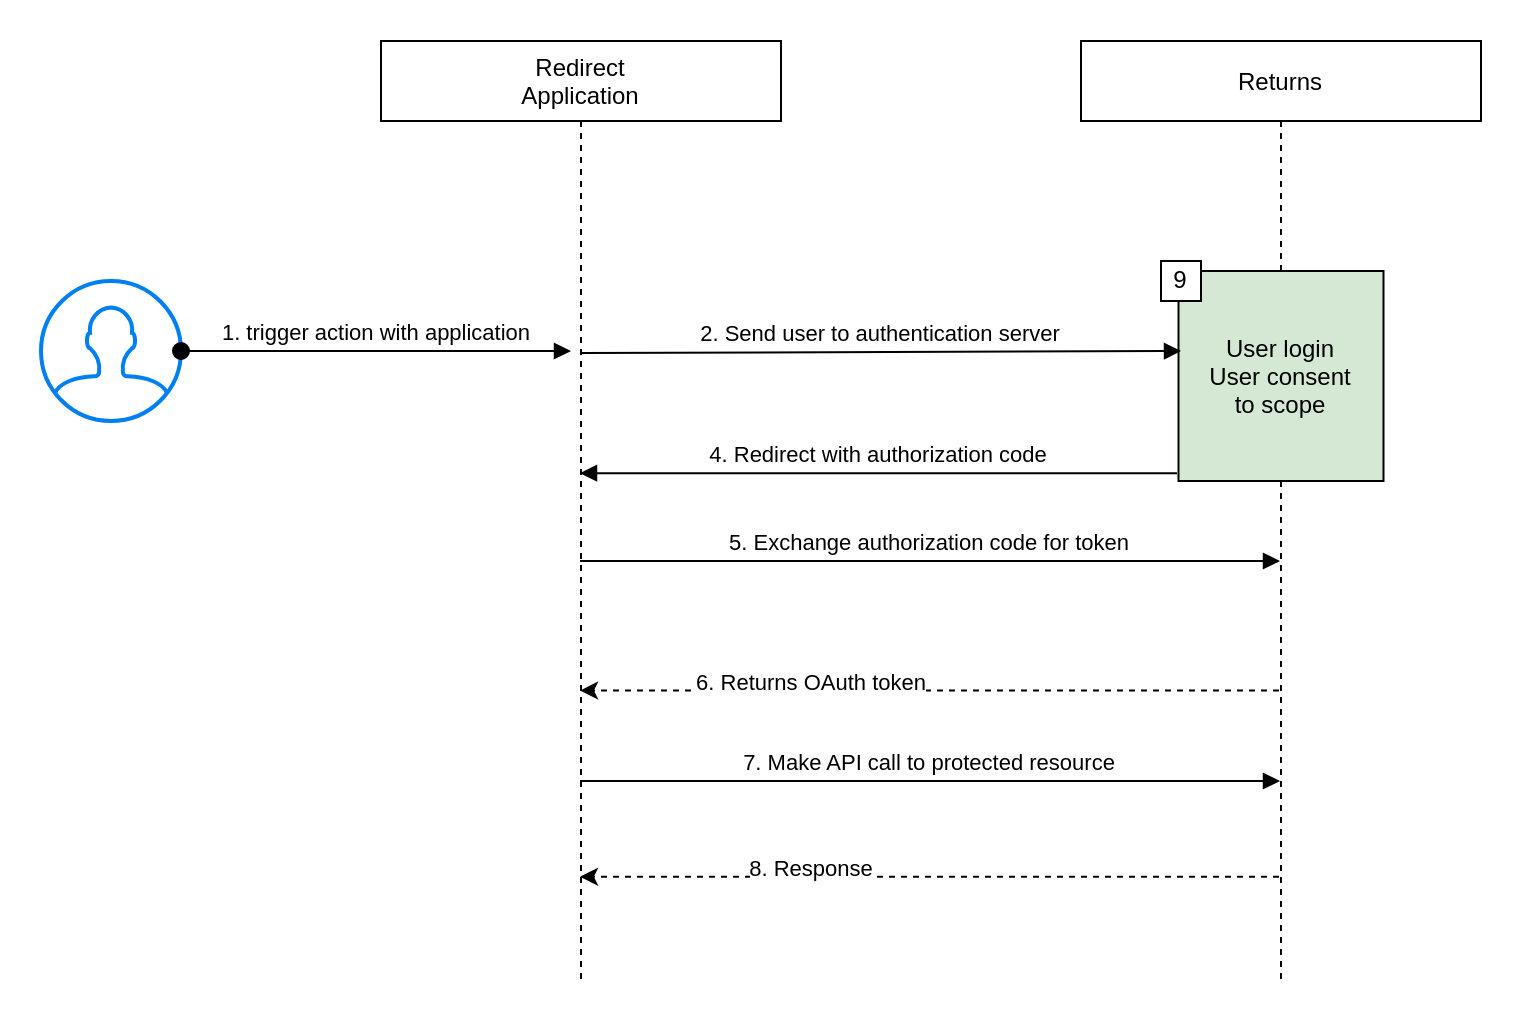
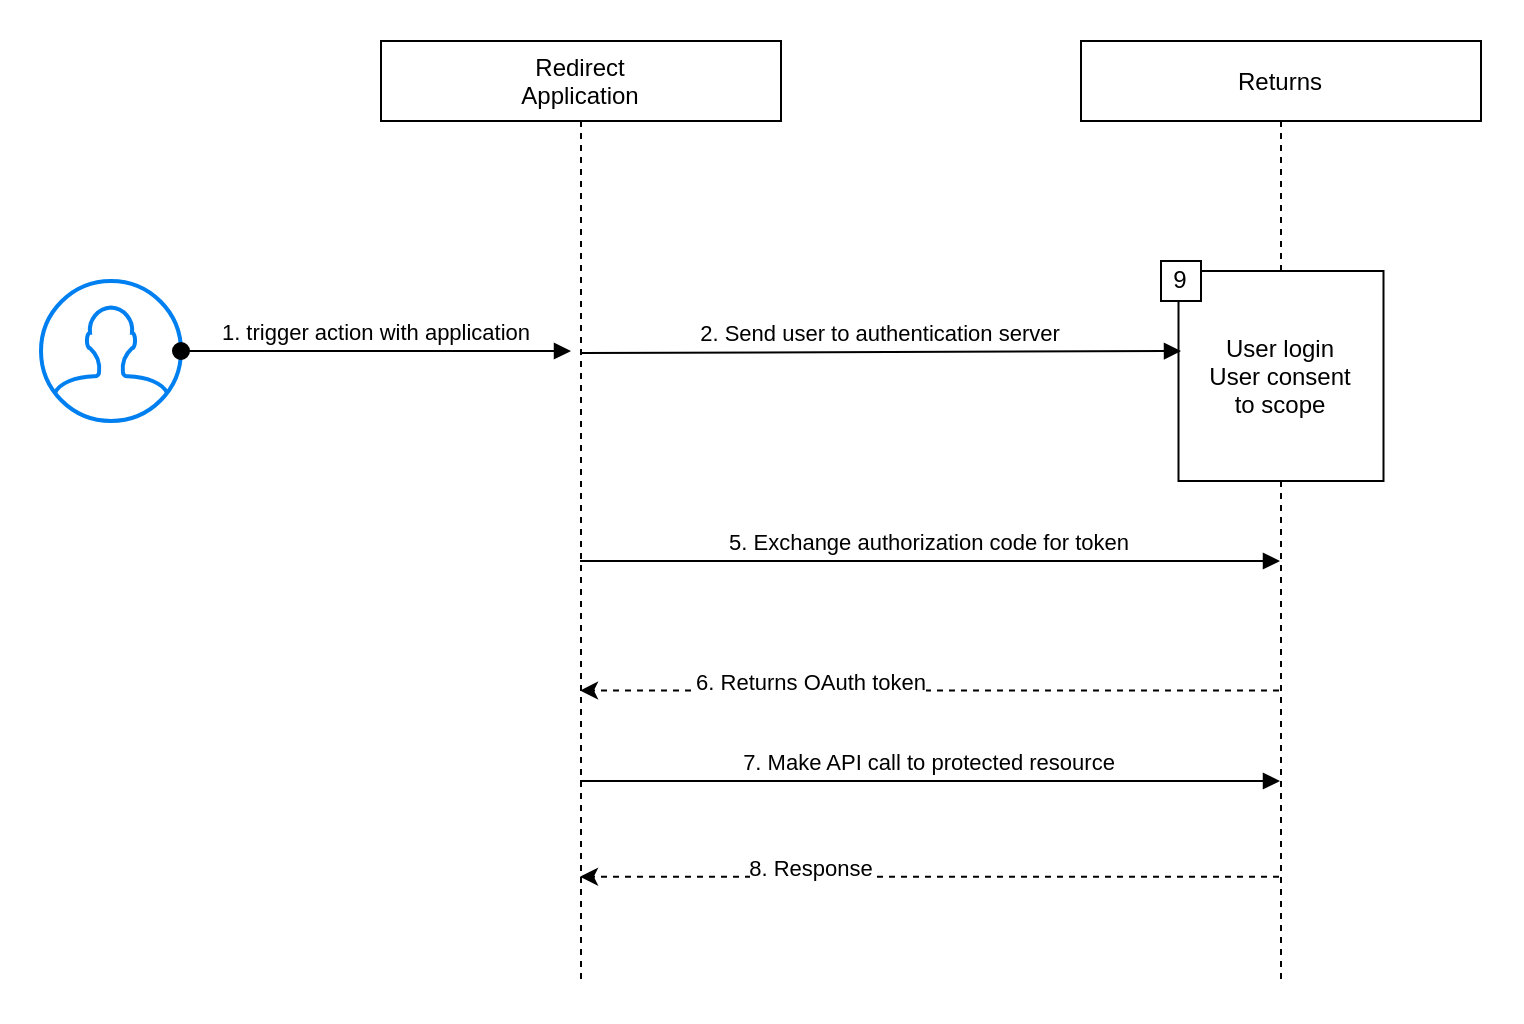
node "User login User consent to scope": fillcolor #d5e8d4 -> #ffffff
edge "User login User consent to scope" -> "Redirect Application": removed, label "4. Redirect with authorization code"
